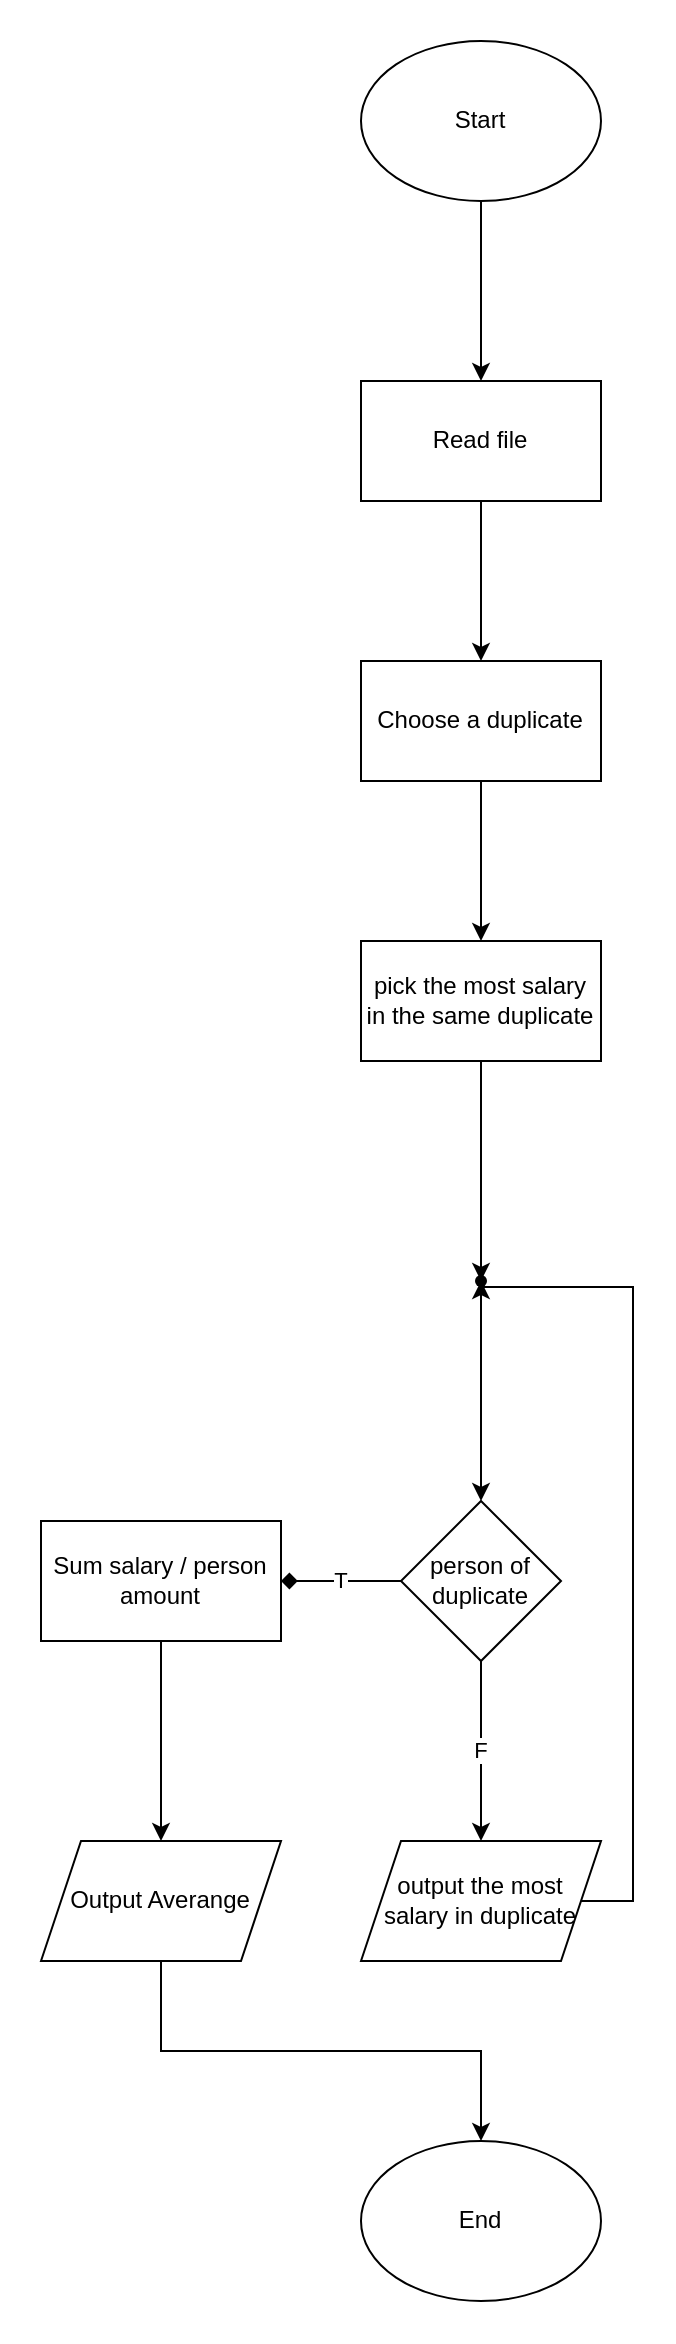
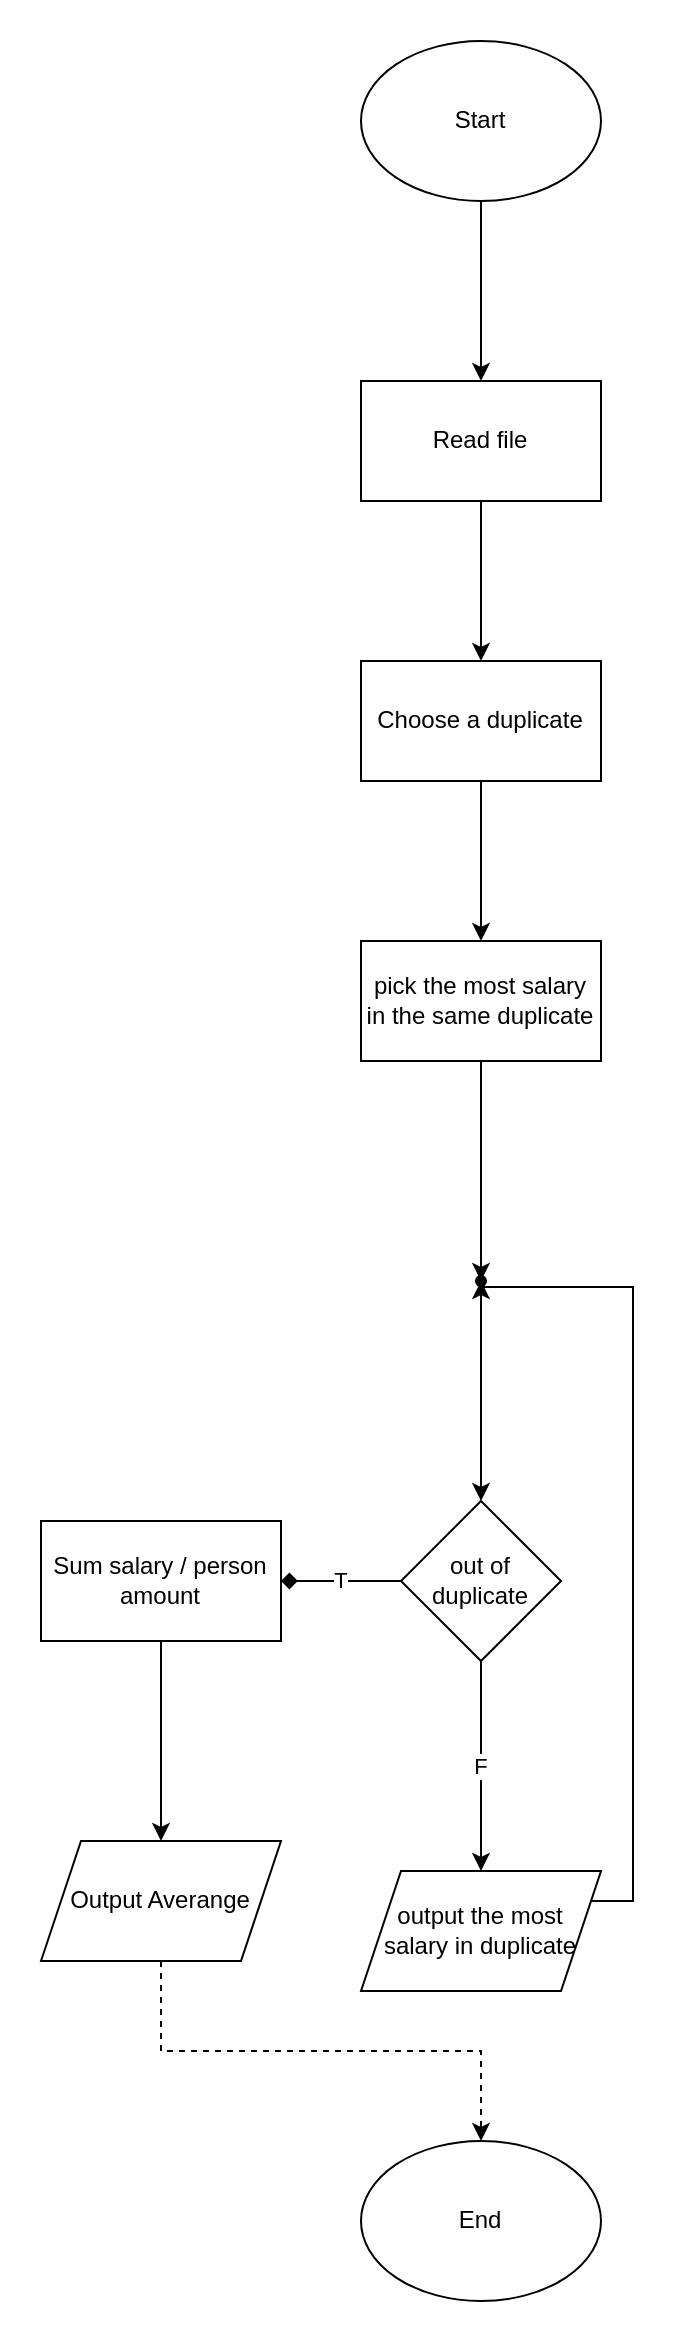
node "person of duplicate": label "person of duplicate" -> "out of duplicate"
node "output the most salary in duplicate": moved (481, 1901) -> (481, 1931)
edge "Output Averange" -> "End": style solid -> dashed
